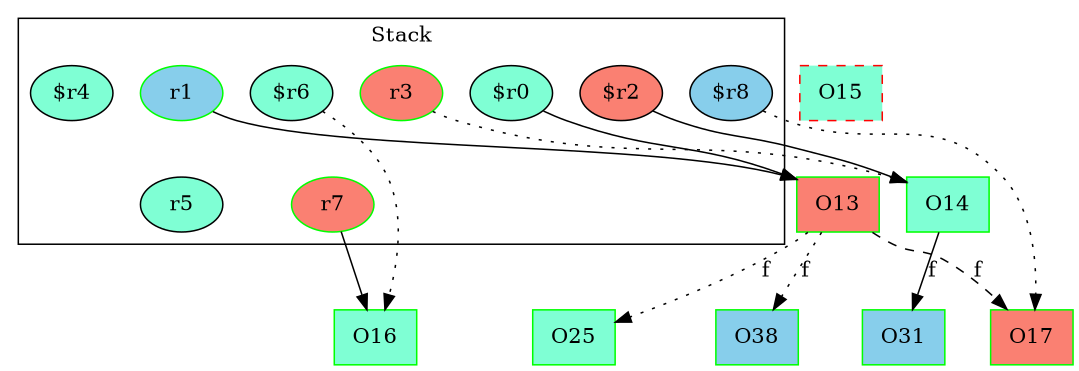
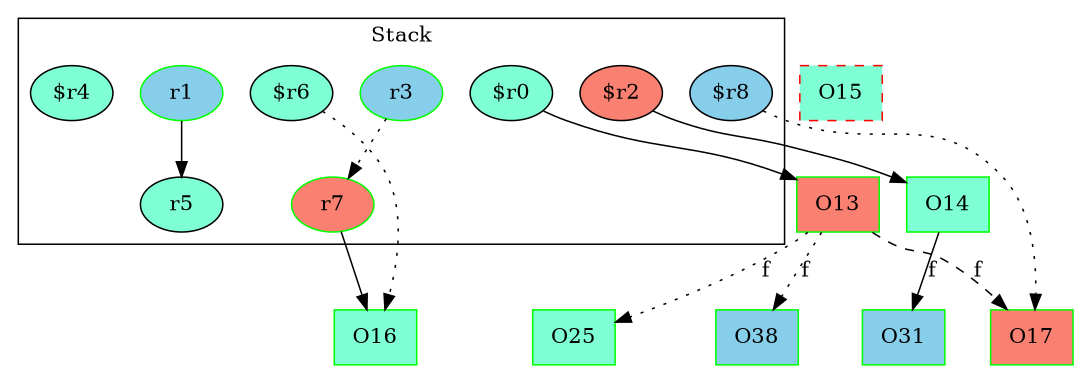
node "r3": fillcolor salmon -> skyblue
edge "r1" -> "O13": now "r1" -> "r5"
edge "r3" -> "O14": now "r3" -> "r7"
